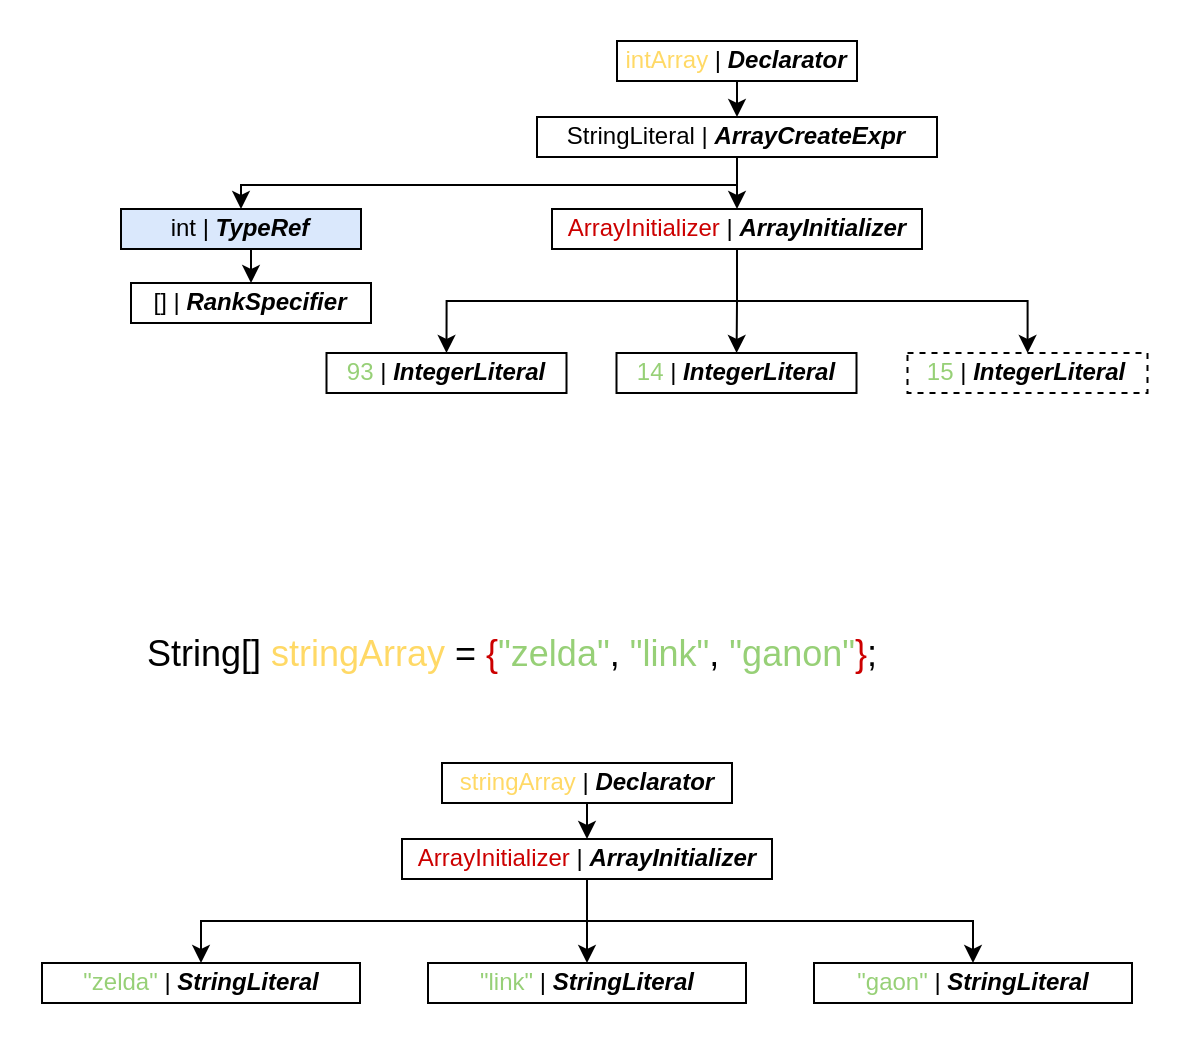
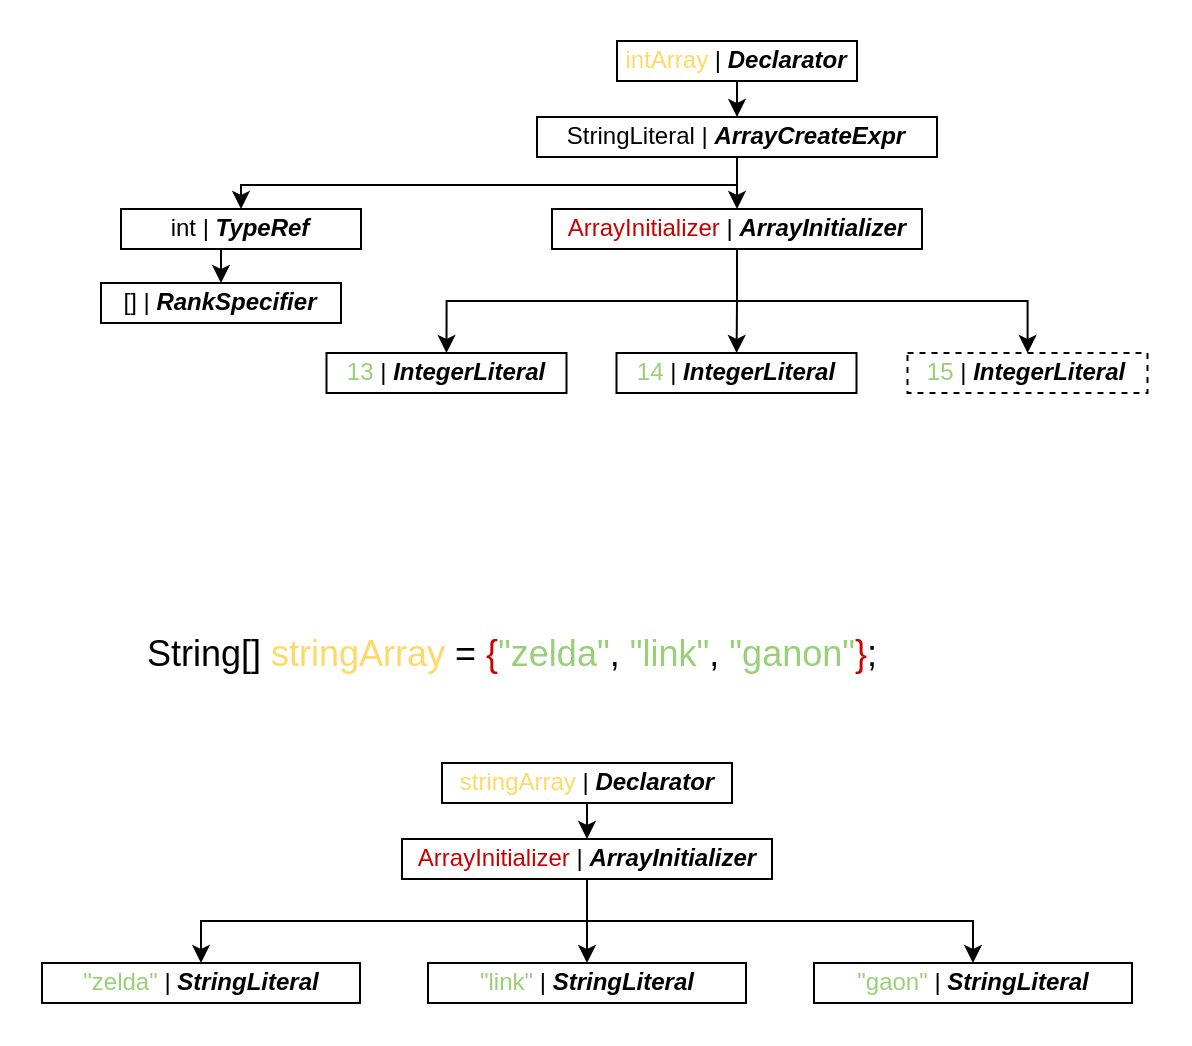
node "int | TypeRef": fillcolor #dae8fc -> #ffffff
node "[] | RankSpecifier": moved (251, 303) -> (221, 303)
node "93 | IntegerLiteral": label "93 | IntegerLiteral" -> "13 | IntegerLiteral"
